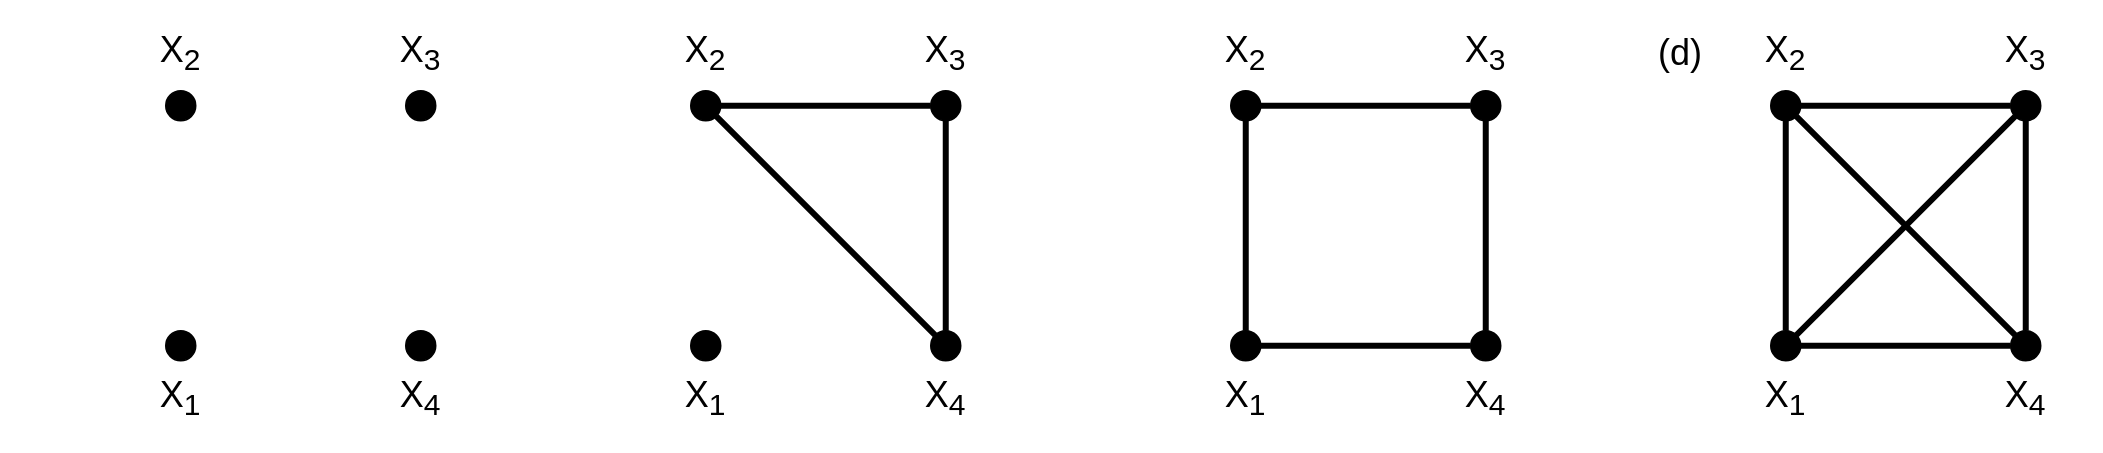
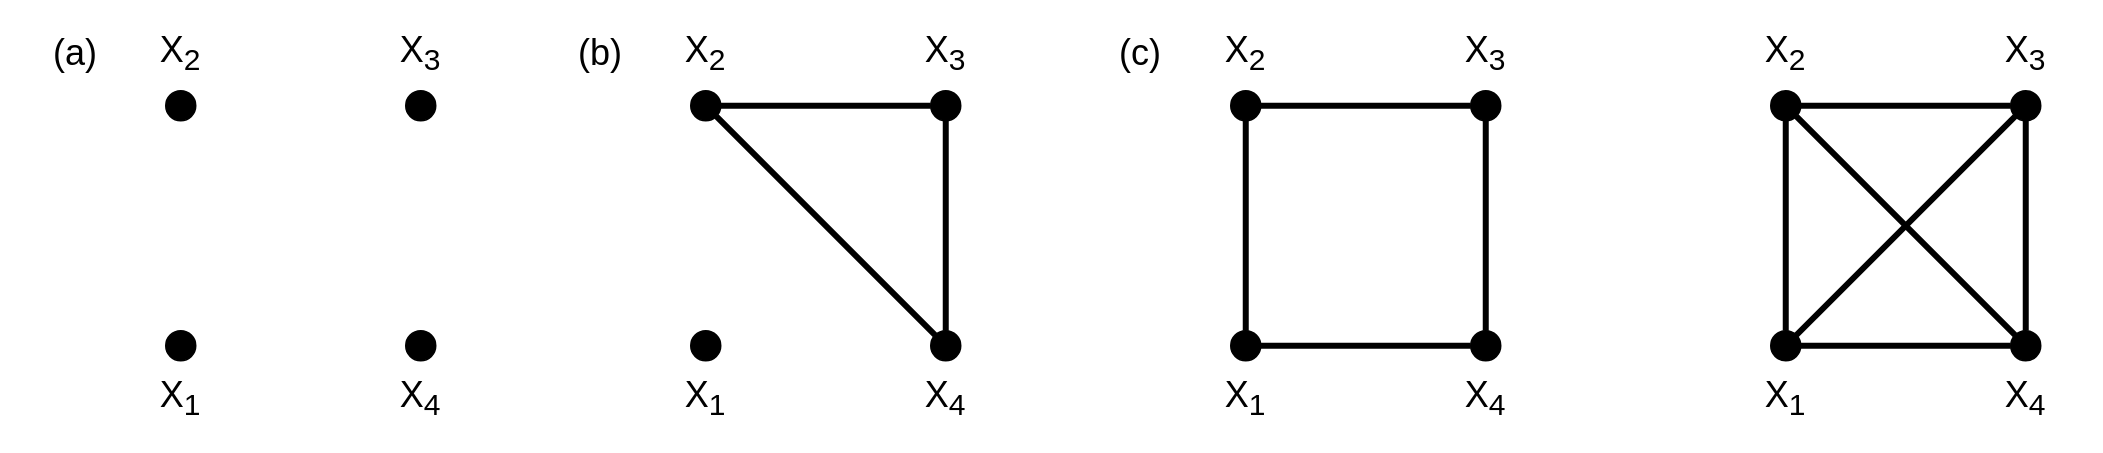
node "(a)": added
node "(b)": added
node "(c)": added
node "(d)": removed
